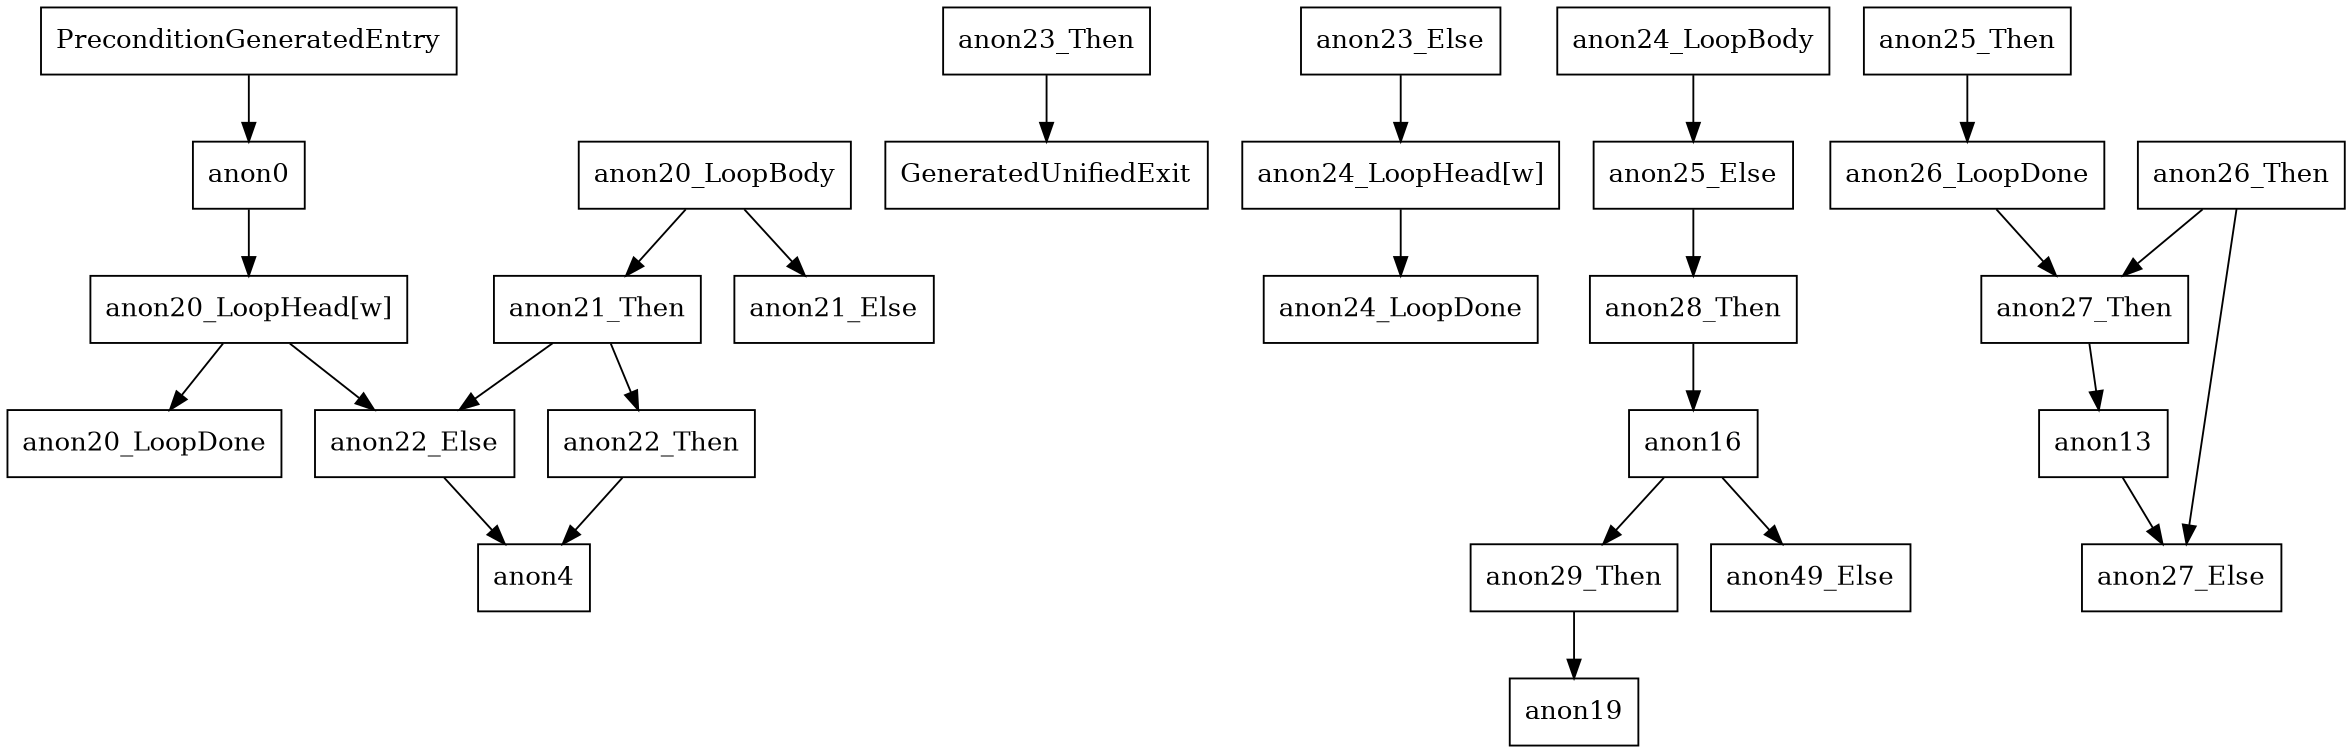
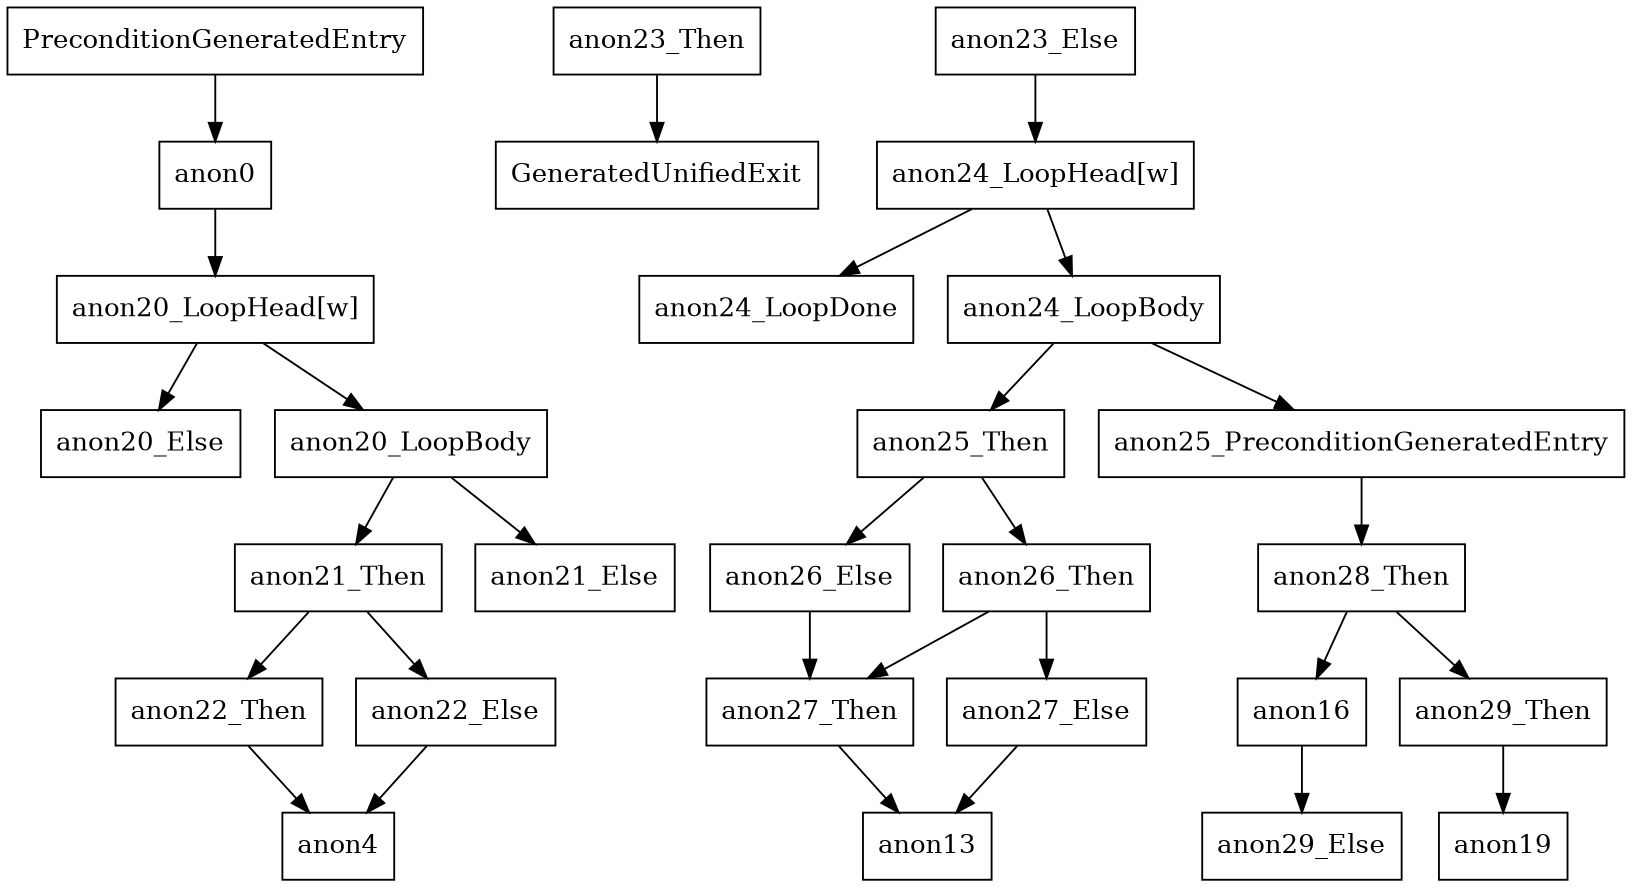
node "anon25_Else": label "anon25_Else" -> "anon25_PreconditionGeneratedEntry"
node "anon26_LoopDone": label "anon26_LoopDone" -> "anon26_Else"
edge "anon24_LoopHead[w]" -> "anon24_LoopBody": added
edge "anon24_LoopBody" -> "anon25_Then": added
edge "anon20_LoopHead[w]" -> "anon22_Else": now "anon20_LoopHead[w]" -> "anon20_LoopBody"
node "anon20_LoopDone": label "anon20_LoopDone" -> "anon20_Else"
edge "anon25_Then" -> "anon26_Then": added
edge "anon13" -> "anon27_Else": reversed
edge "anon16" -> "anon29_Then": now "anon28_Then" -> "anon29_Then"
node "anon49_Else": label "anon49_Else" -> "anon29_Else"
